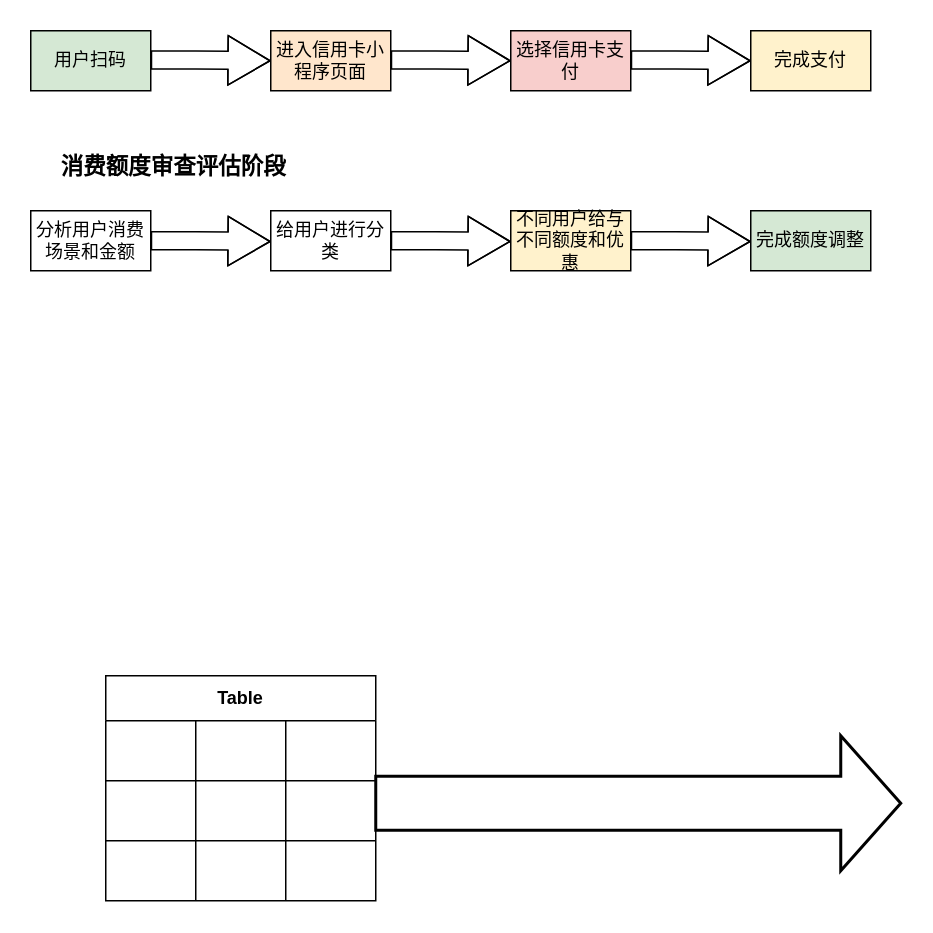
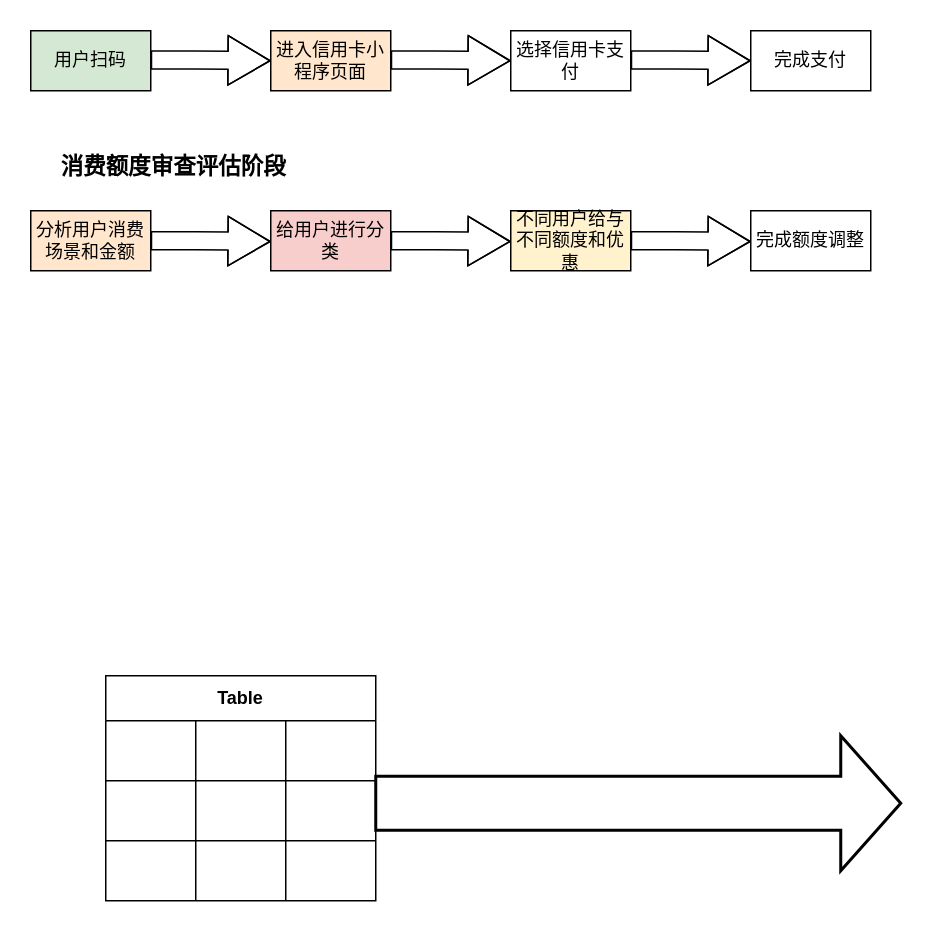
node "选择信用卡支付": fillcolor #f8cecc -> #ffffff
node "完成支付": fillcolor #fff2cc -> #ffffff
node "分析用户消费场景和金额": fillcolor #ffffff -> #ffe6cc
node "给用户进行分类": fillcolor #ffffff -> #f8cecc
node "完成额度调整": fillcolor #d5e8d4 -> #ffffff
